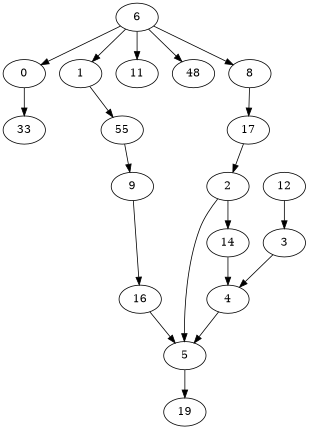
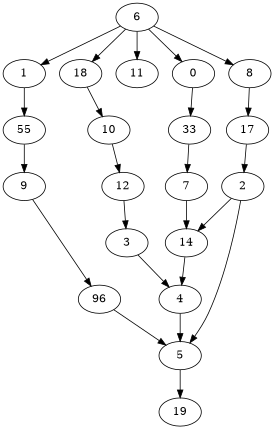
node "48": label "48" -> "18"
node "10": added
node "7": added
node "16": label "16" -> "96"
